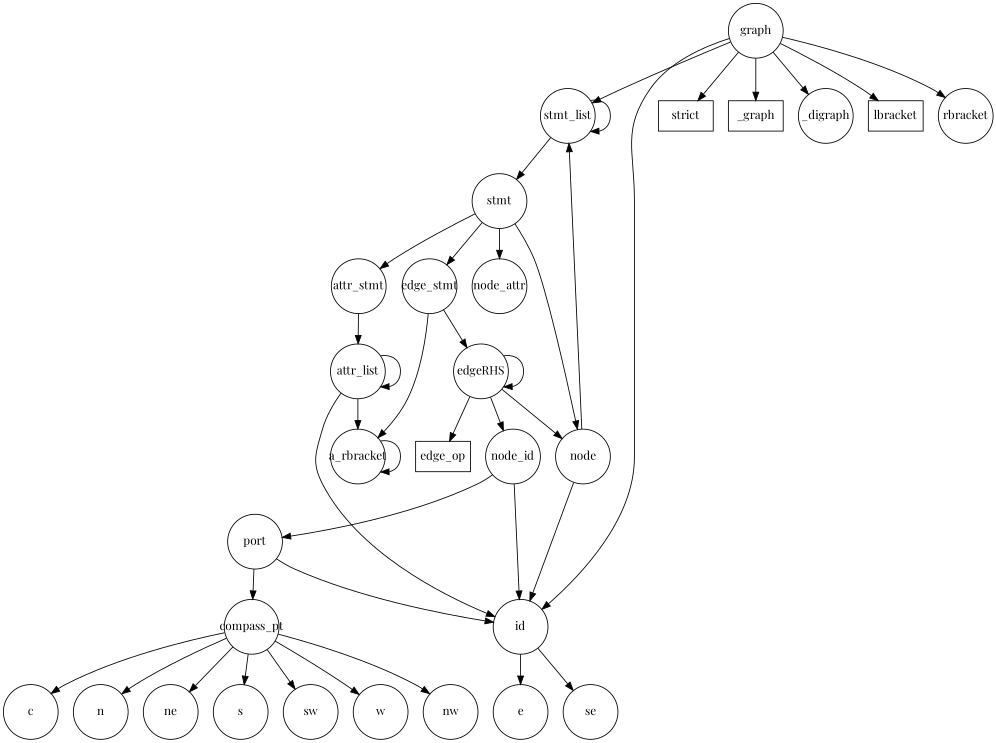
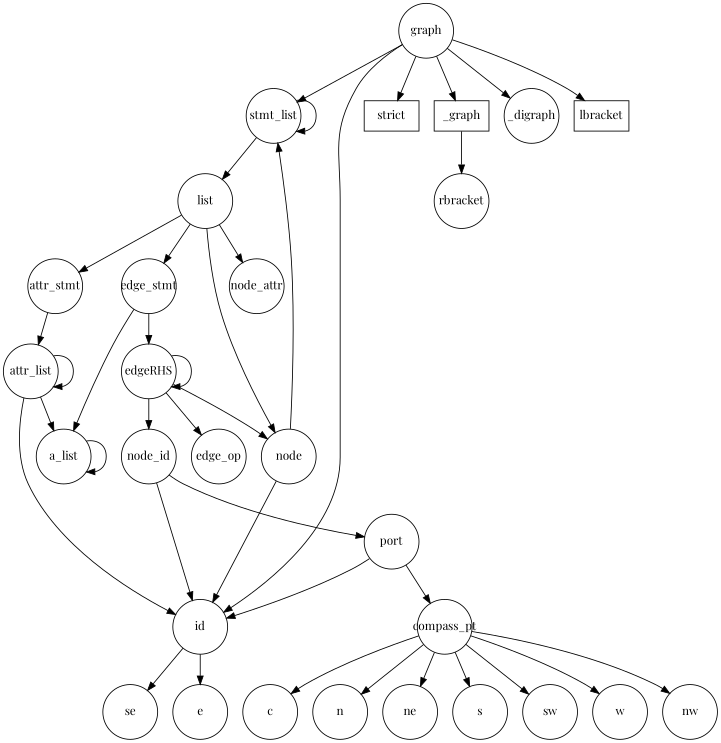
edge "graph" -> "rbracket": now "_graph" -> "rbracket"
node "stmt": label "stmt" -> "list"
node "a_rbracket": label "a_rbracket" -> "a_list"
node "edge_op": shape box -> circle
